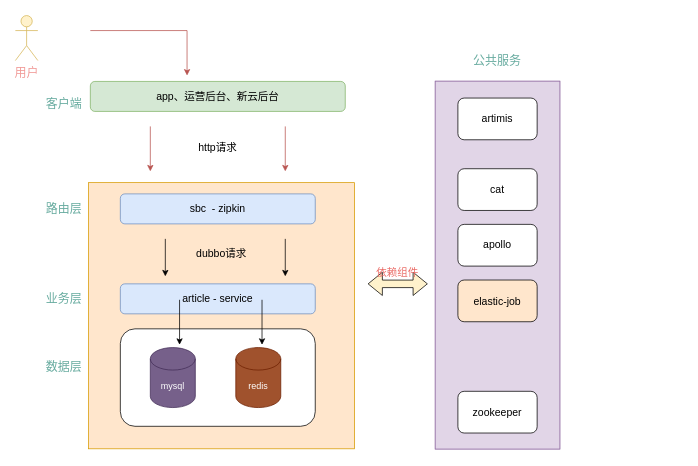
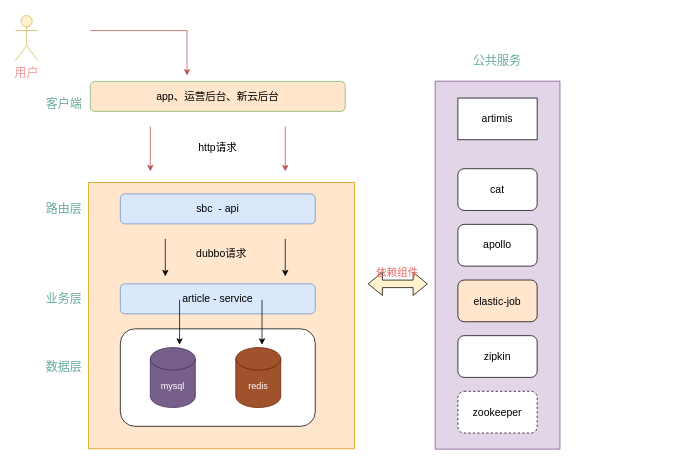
node "app、运营后台、新云后台": fillcolor #d5e8d4 -> #ffe6cc
node "artimis": shape rounded rectangle -> rectangle
node "sbc - zipkin": label "sbc - zipkin" -> "sbc - api"
node "zipkin": added
node "zookeeper": style solid -> dashed
